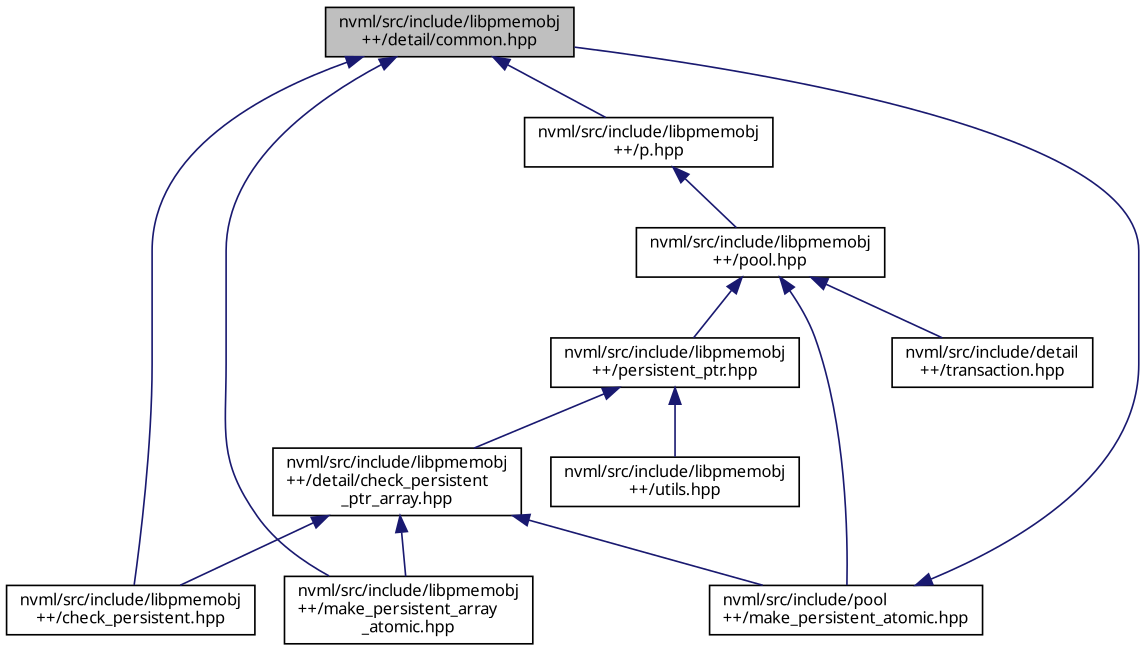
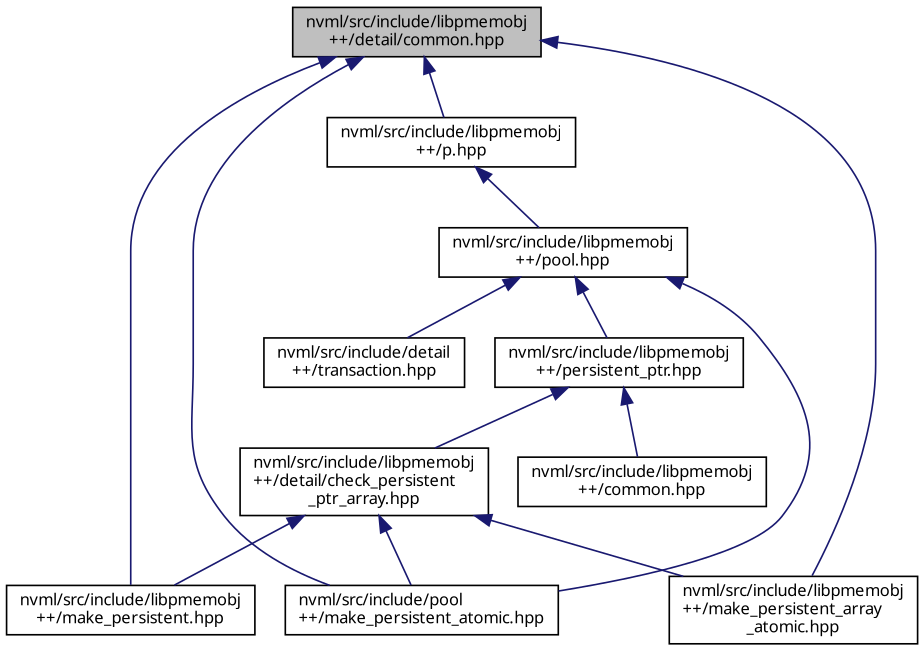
edge "nvml/src/include/libpmemobj ++/detail/common.hpp" -> "nvml/src/include/pool ++/make_persistent_atomic.hpp": reversed
node "nvml/src/include/libpmemobj ++/utils.hpp": label "nvml/src/include/libpmemobj ++/utils.hpp" -> "nvml/src/include/libpmemobj ++/common.hpp"
node "nvml/src/include/libpmemobj ++/check_persistent.hpp": label "nvml/src/include/libpmemobj ++/check_persistent.hpp" -> "nvml/src/include/libpmemobj ++/make_persistent.hpp"
